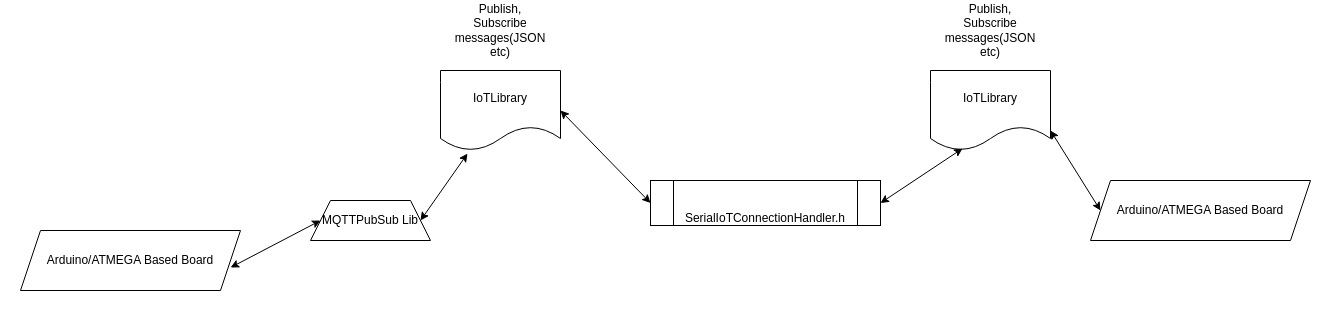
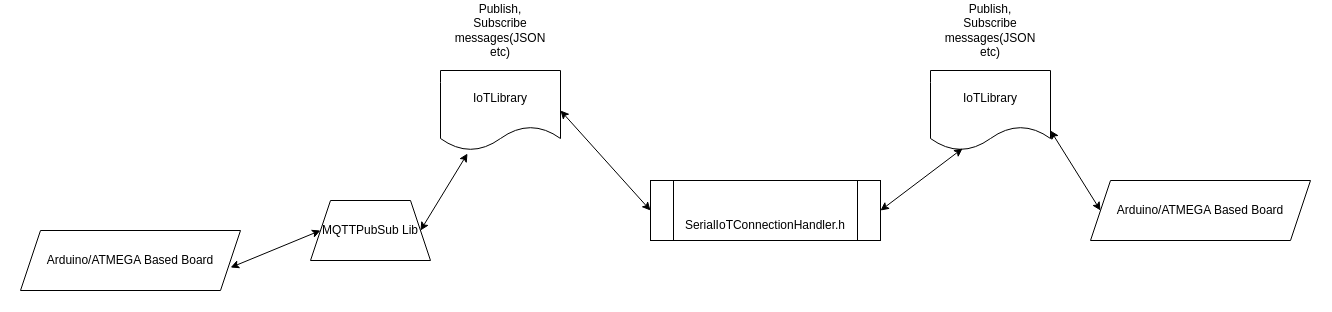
node "SerialIoTConnectionHandler.h": size 230x45 -> 230x60
node "MQTTPubSub Lib": size 120x40 -> 120x60
